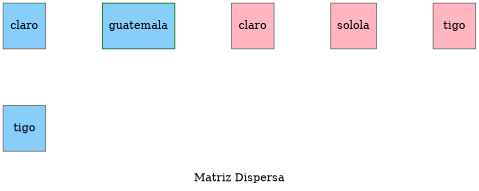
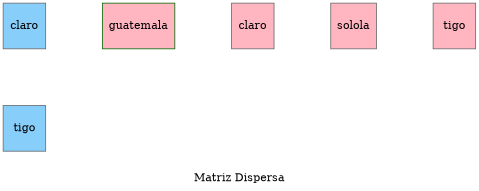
node "guatemala": fillcolor lightskyblue -> lightpink
